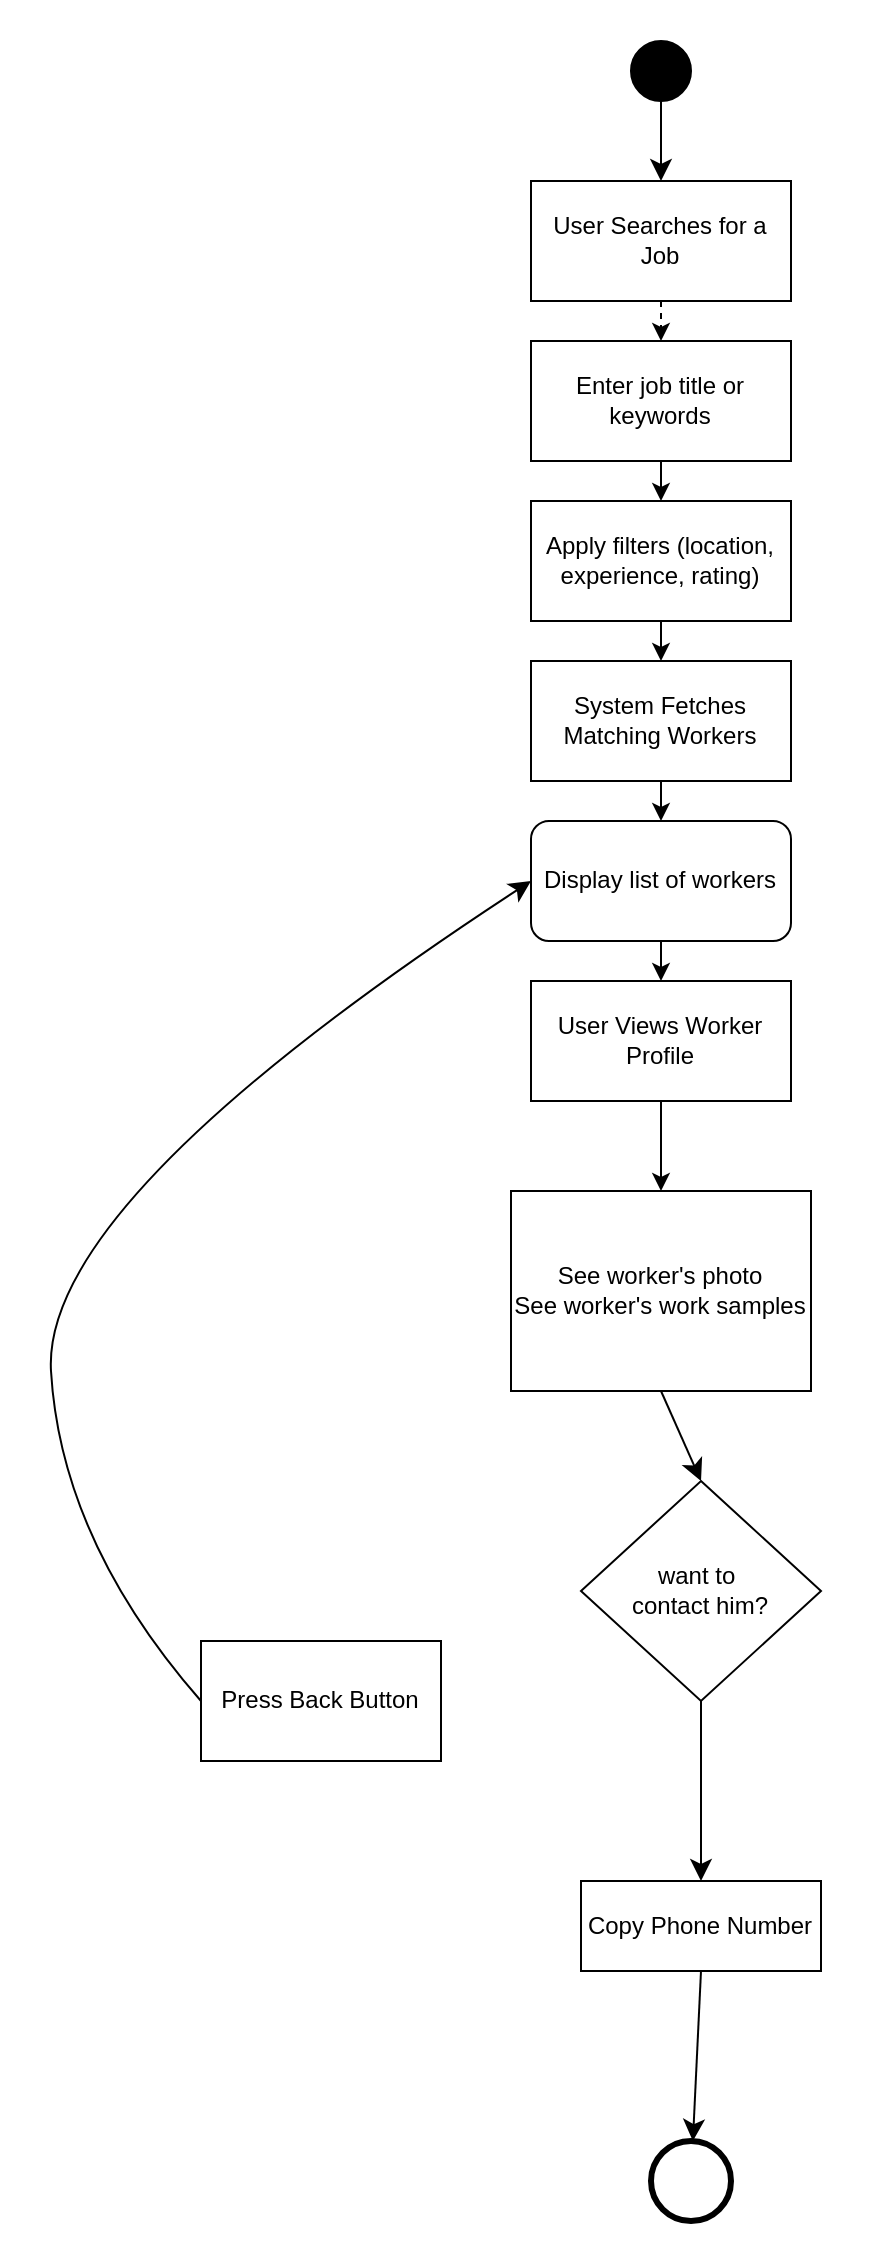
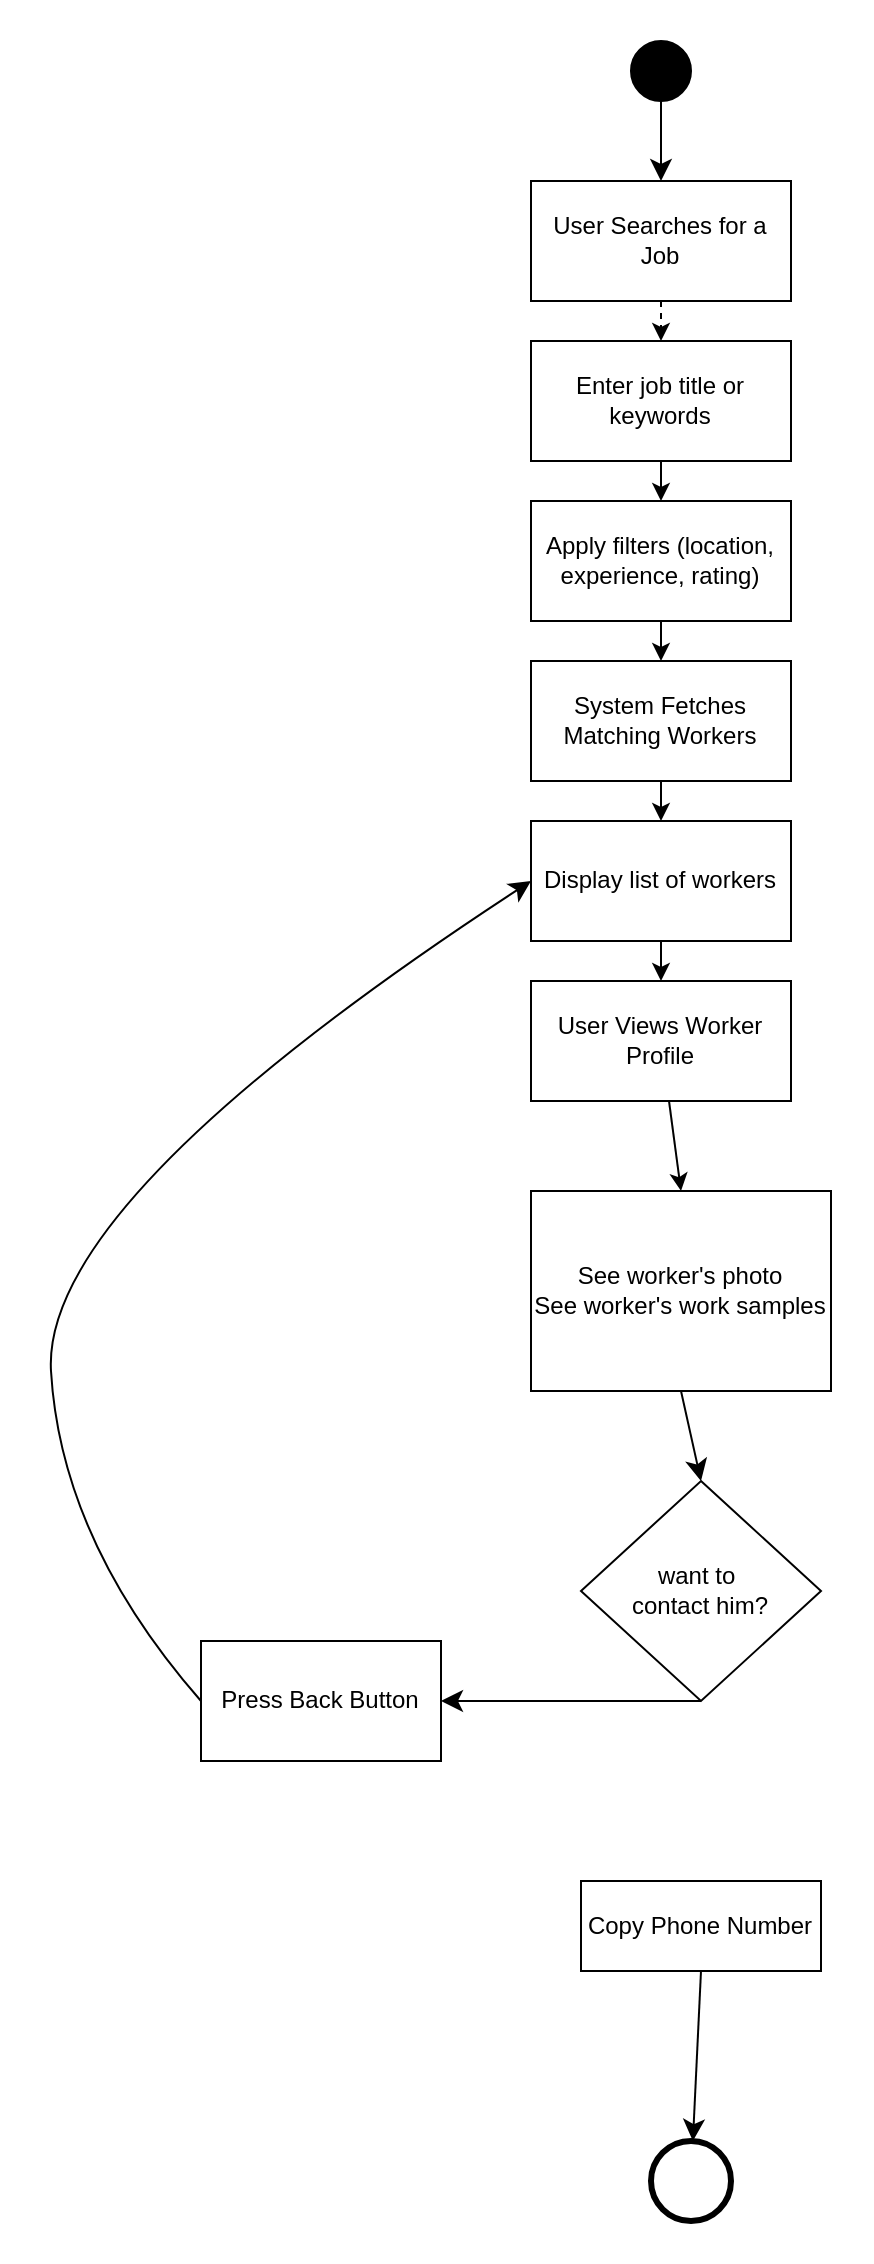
node "Display list of workers": shape rounded rectangle -> rectangle
node "See worker's photo See worker's work samples": moved (661, 1291) -> (681, 1291)
edge "want to contact him?" -> "Copy Phone Number": now "want to contact him?" -> "Press Back Button"
